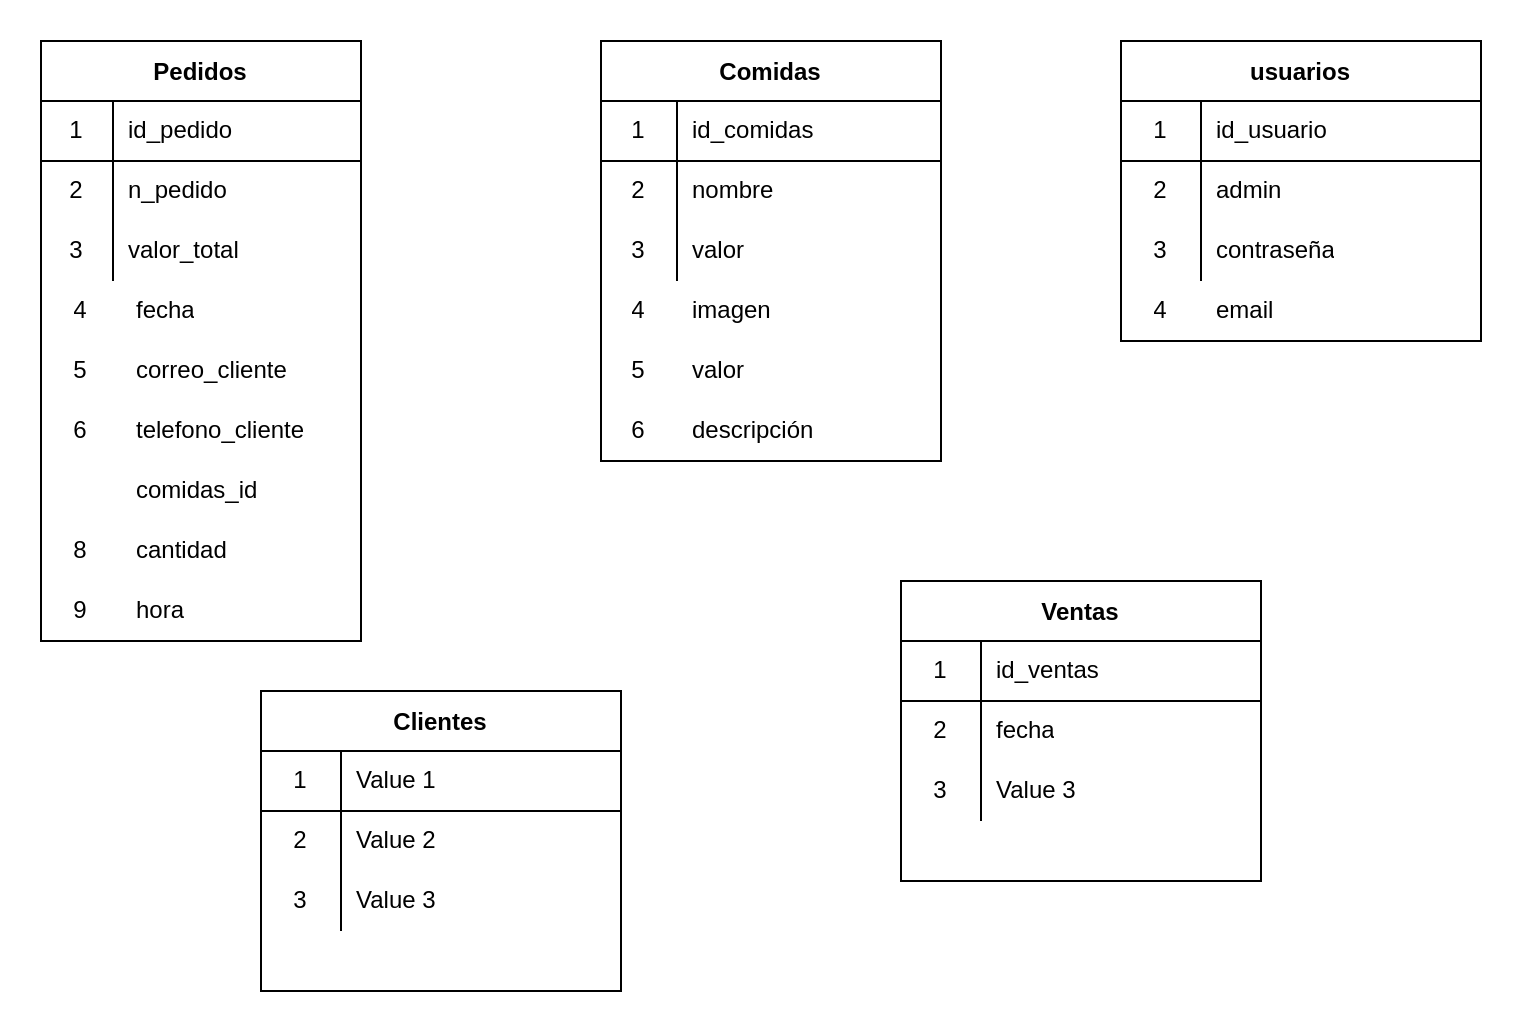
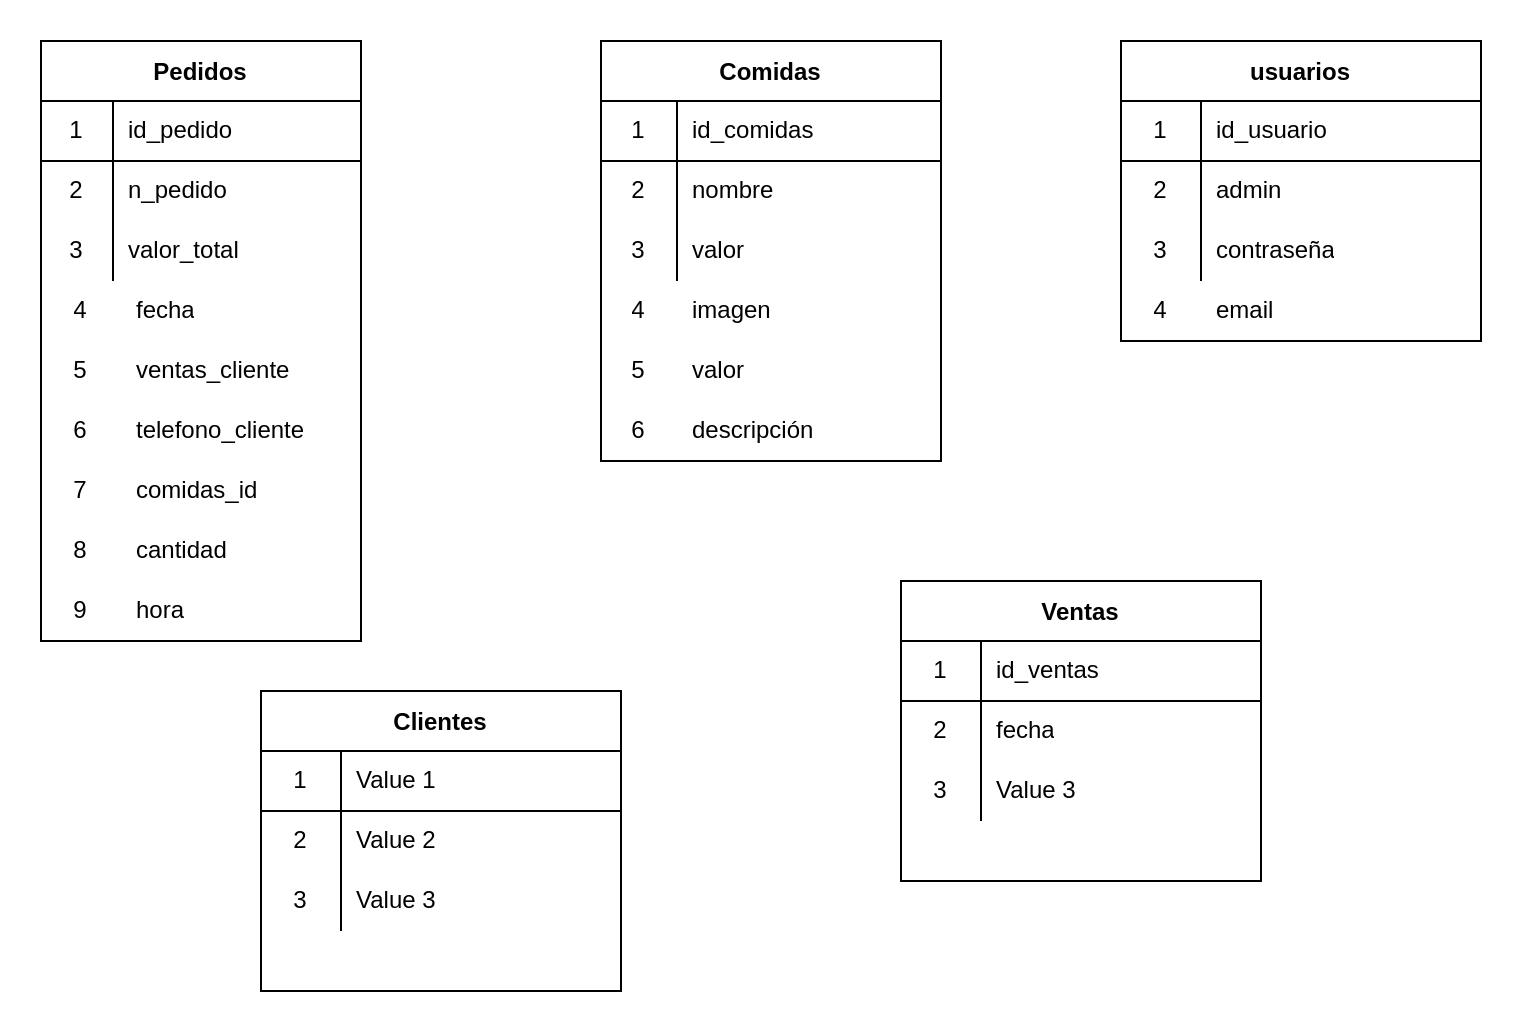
node "correo_cliente": label "correo_cliente" -> "ventas_cliente"
node "7": added
